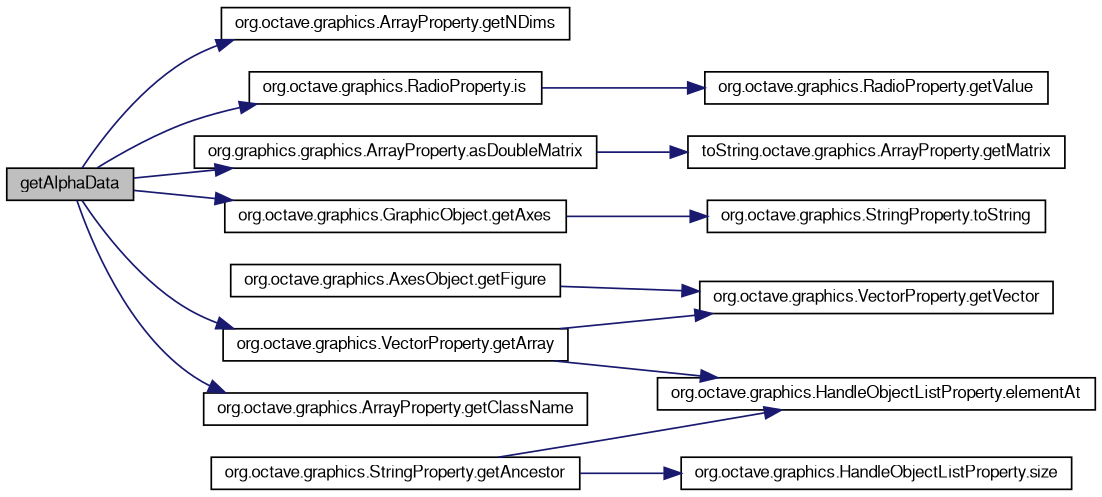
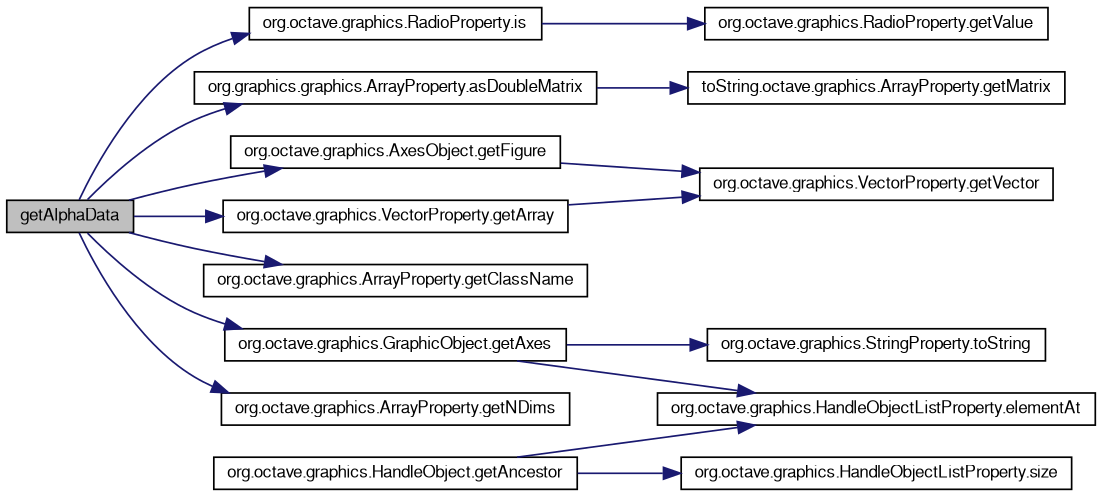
edge "getAlphaData" -> "org.octave.graphics.AxesObject.getFigure": added
edge "org.octave.graphics.VectorProperty.getArray" -> "org.octave.graphics.HandleObjectListProperty.elementAt": now "org.octave.graphics.GraphicObject.getAxes" -> "org.octave.graphics.HandleObjectListProperty.elementAt"
node "org.octave.graphics.StringProperty.getAncestor": label "org.octave.graphics.StringProperty.getAncestor" -> "org.octave.graphics.HandleObject.getAncestor"
